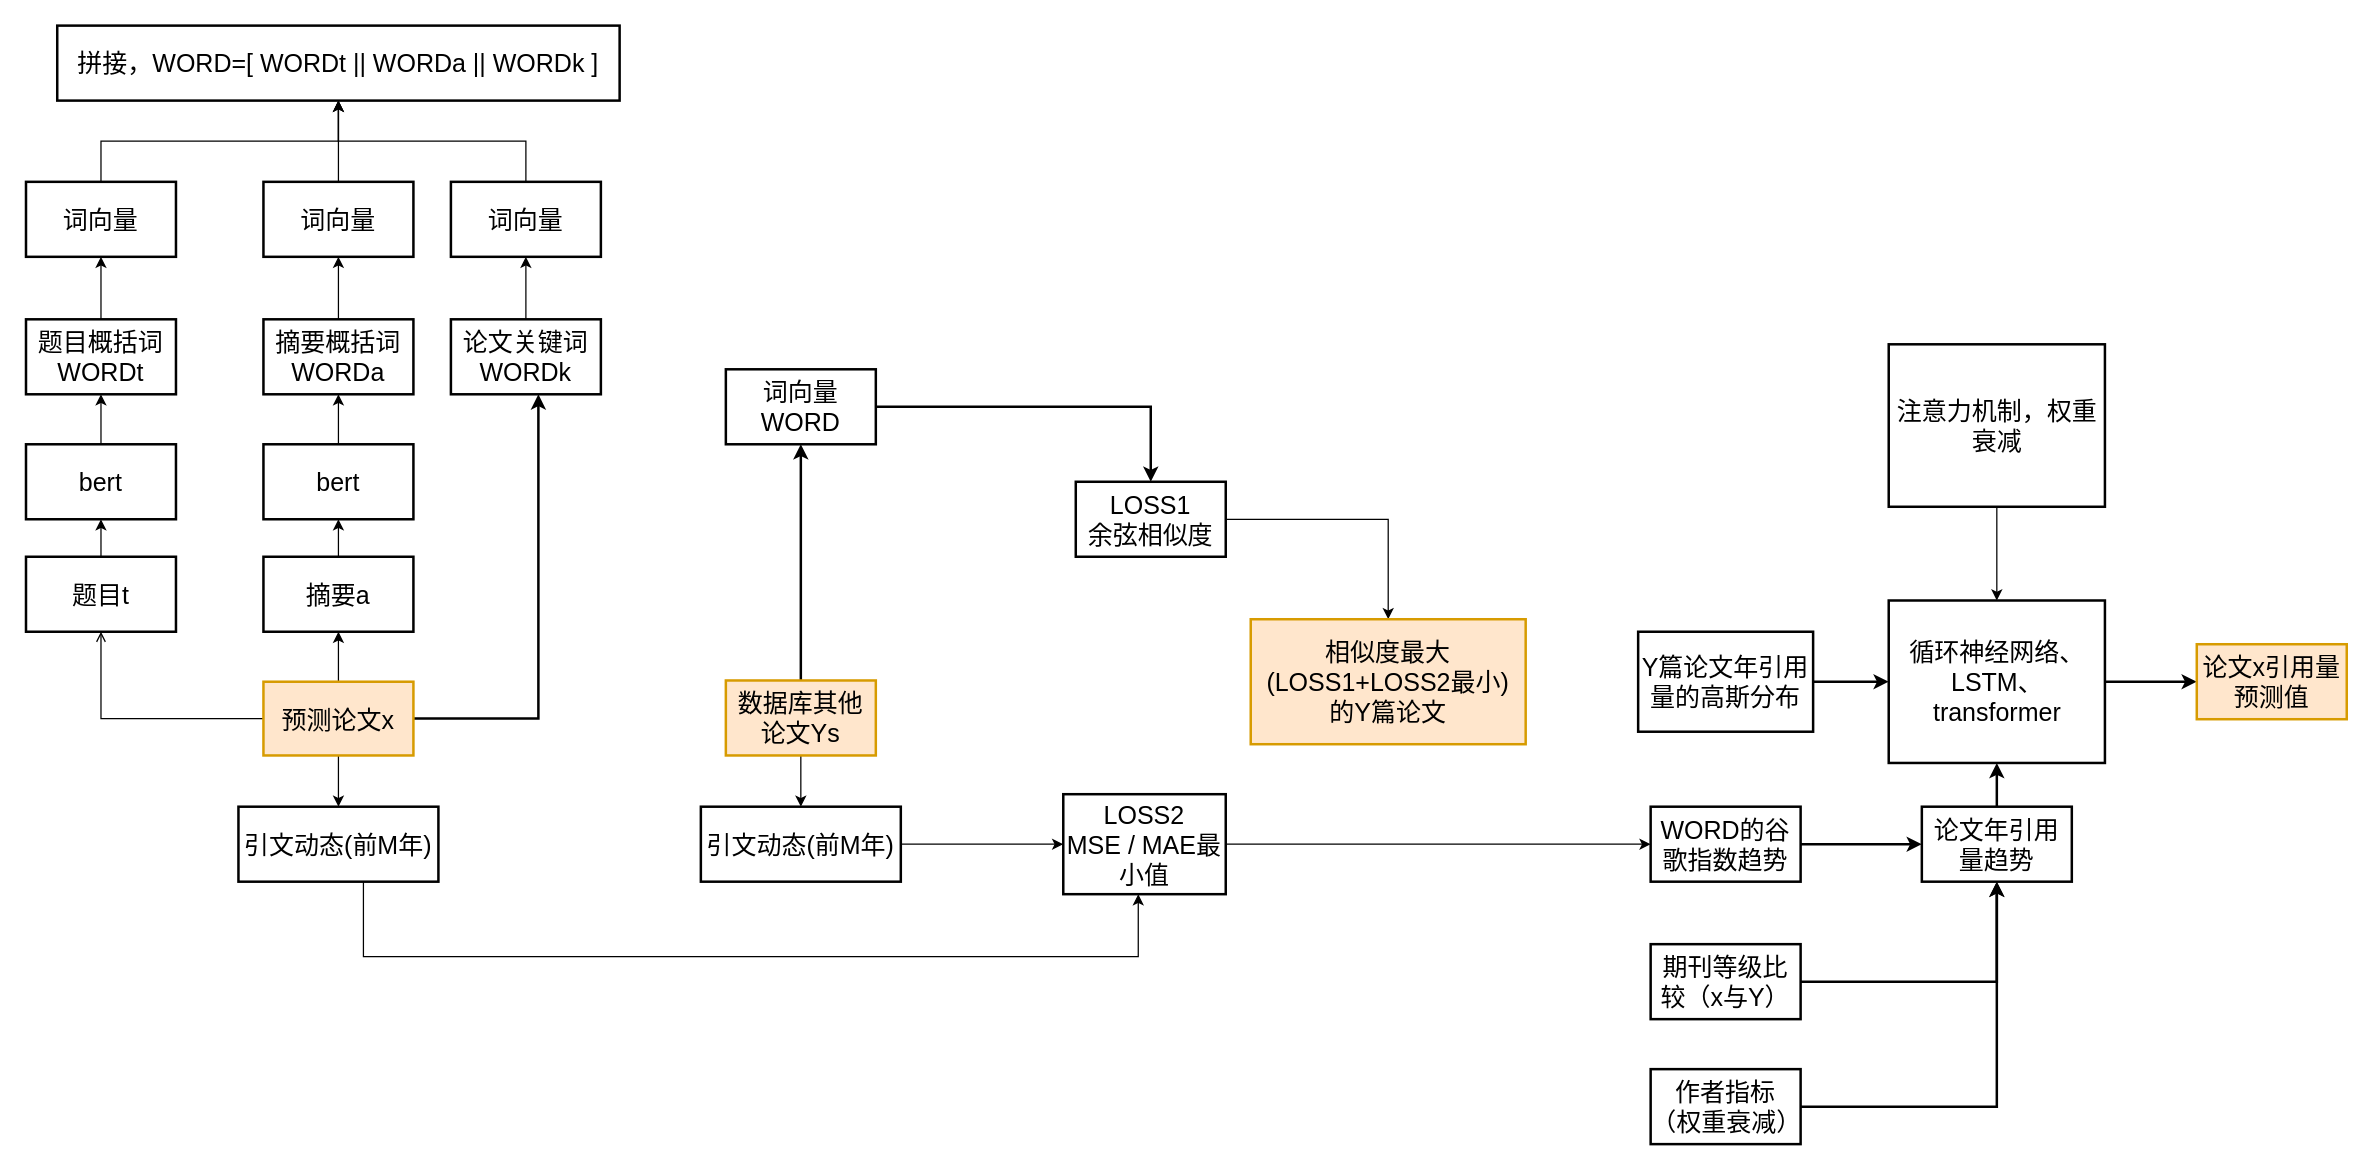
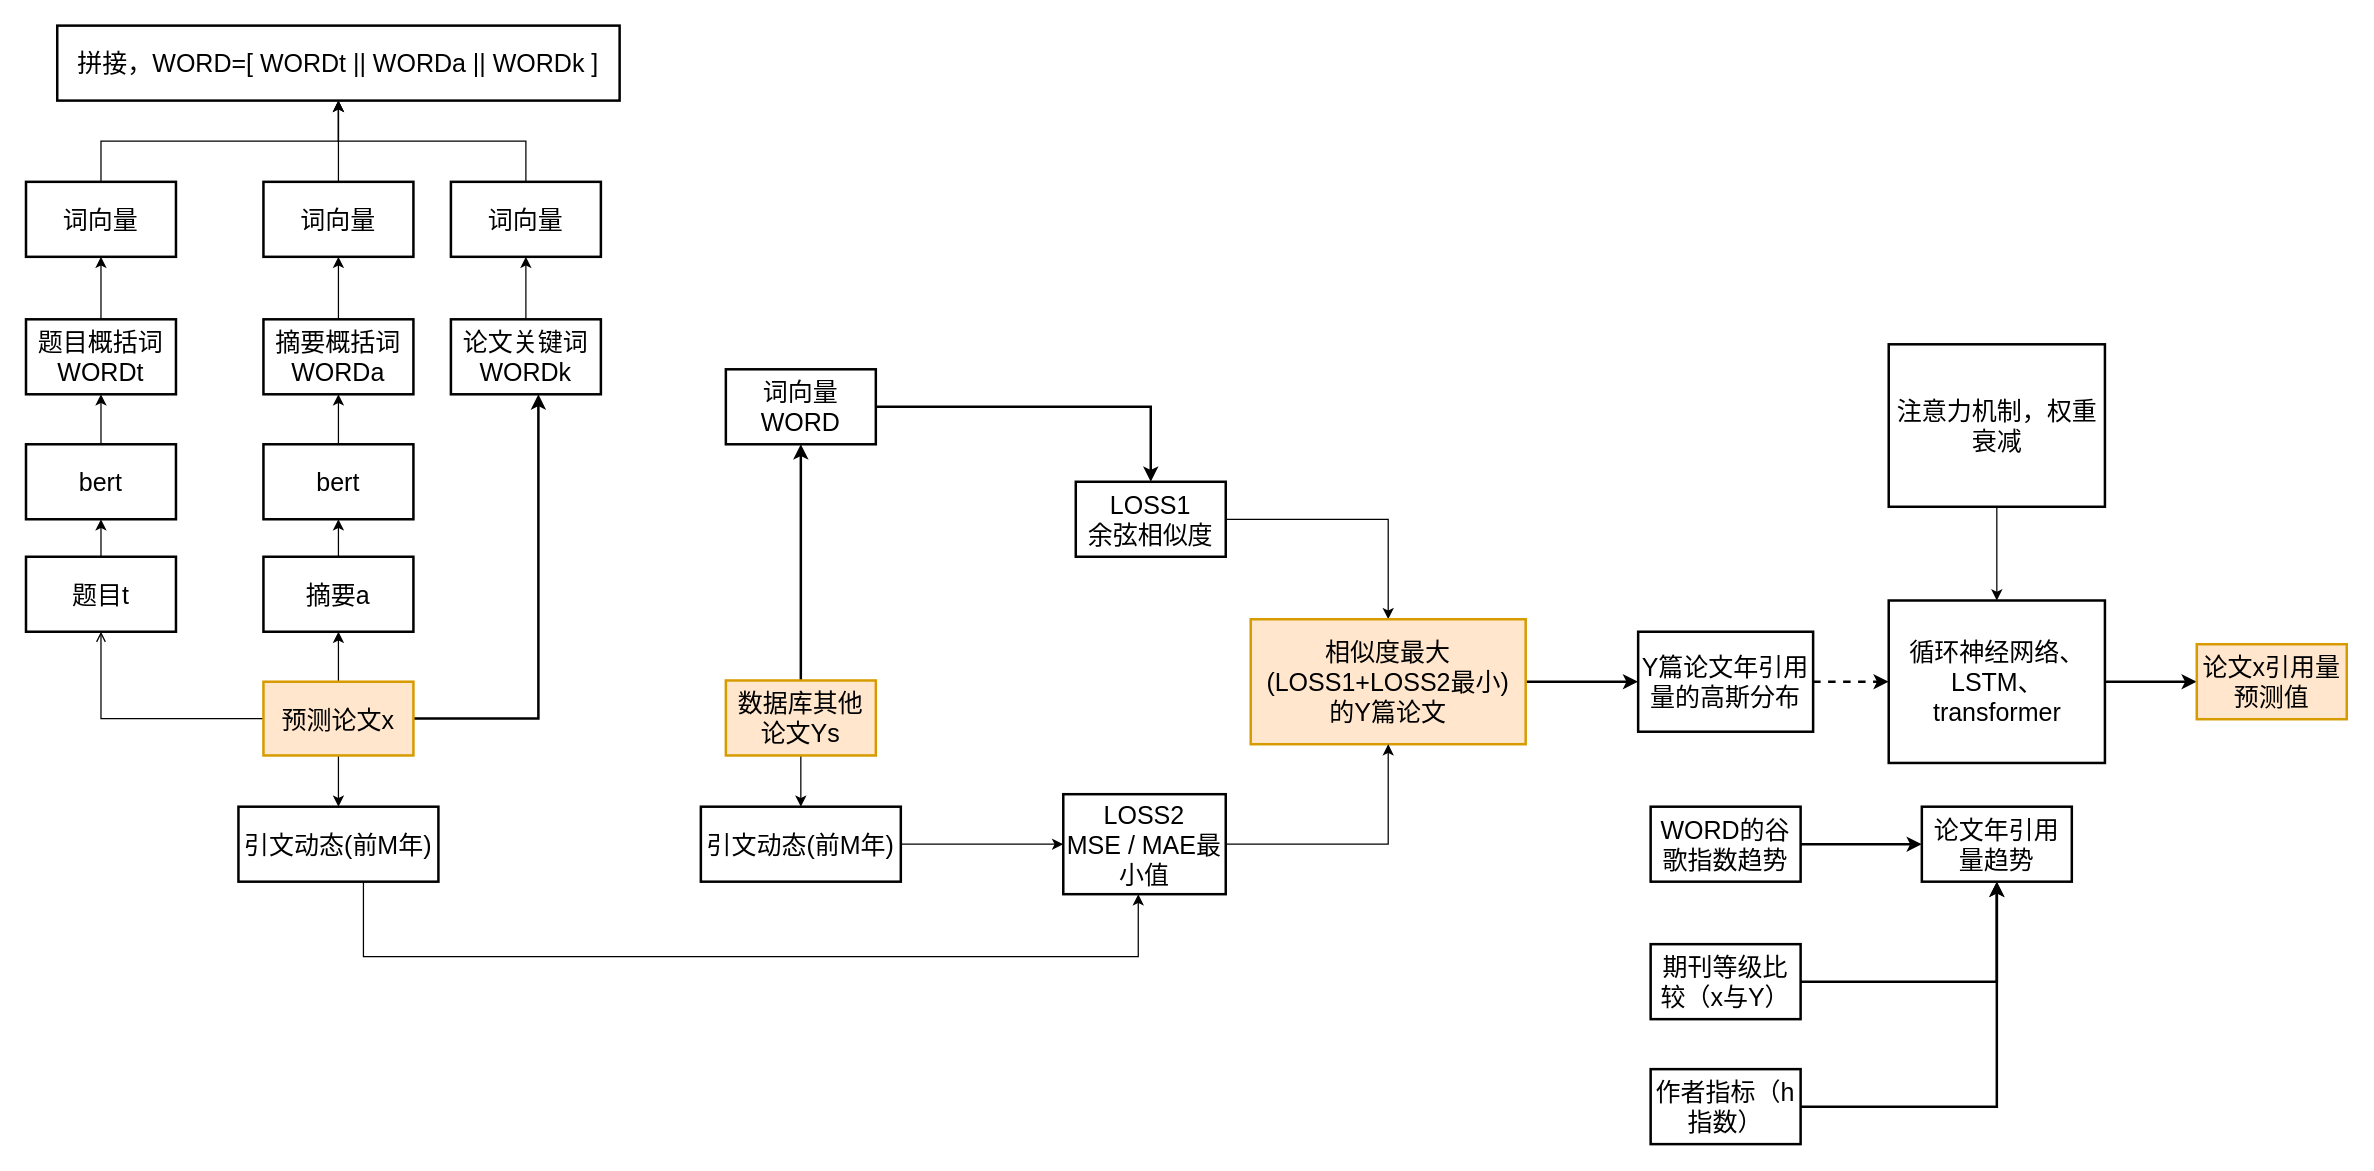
edge "相似度最大(LOSS1+LOSS2最小) 的Y篇论文" -> "Y篇论文年引用量的高斯分布": added
edge "Y篇论文年引用量的高斯分布" -> "循环神经网络、LSTM、transformer": style solid -> dashed
edge "论文年引用量趋势" -> "循环神经网络、LSTM、transformer": removed
edge "LOSS2 MSE / MAE最小值" -> "WORD的谷歌指数趋势": now "LOSS2 MSE / MAE最小值" -> "相似度最大(LOSS1+LOSS2最小) 的Y篇论文"
node "作者指标（权重衰减）": label "作者指标（权重衰减）" -> "作者指标（h指数）"
